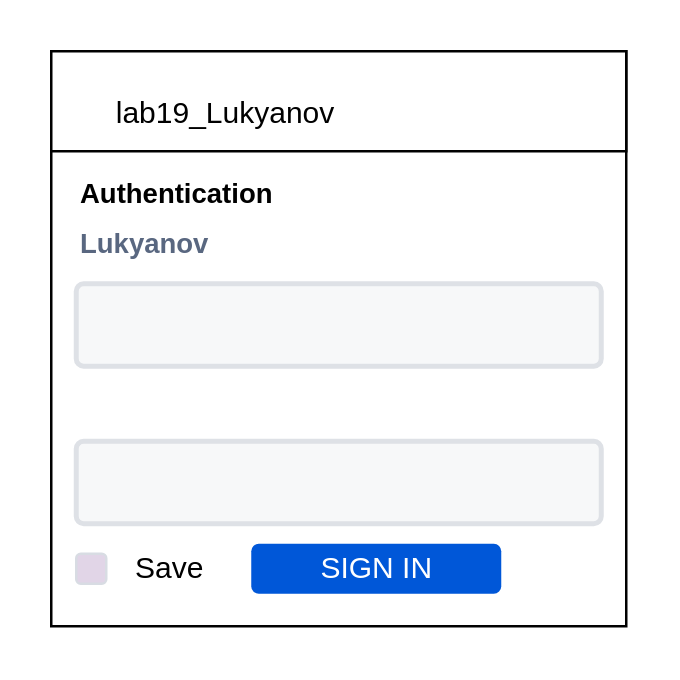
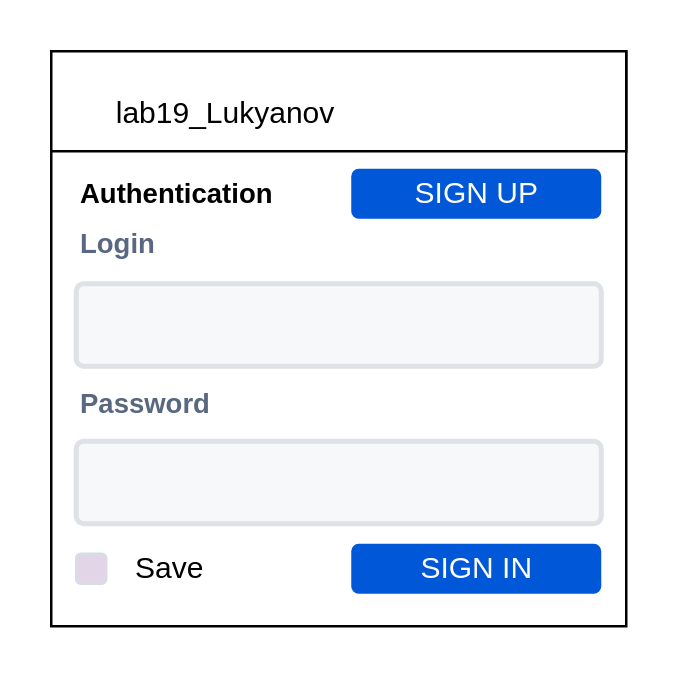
node "SIGN UP": added
node "Lukyanov": label "Lukyanov" -> "Login"
node "Password": added
node "SIGN IN": moved (376, 569) -> (476, 569)
